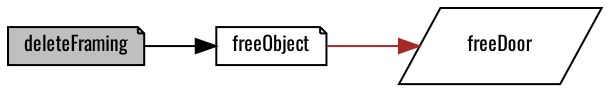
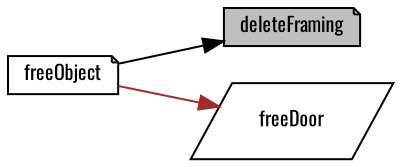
edge "deleteFraming" -> "freeObject": reversed
